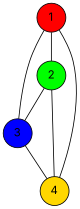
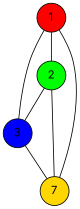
node "4": label "4" -> "7"
